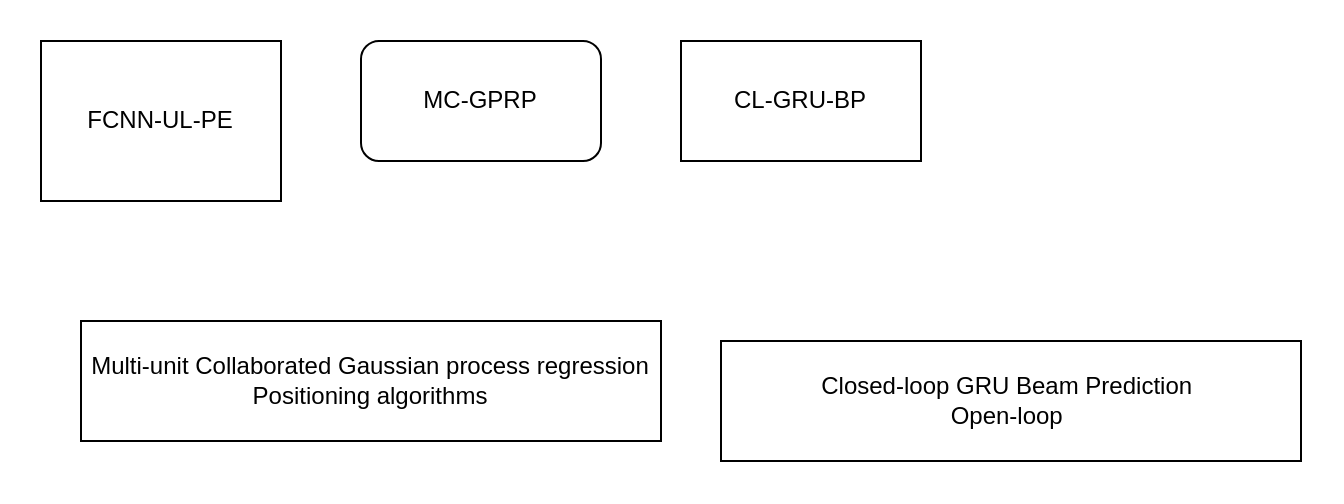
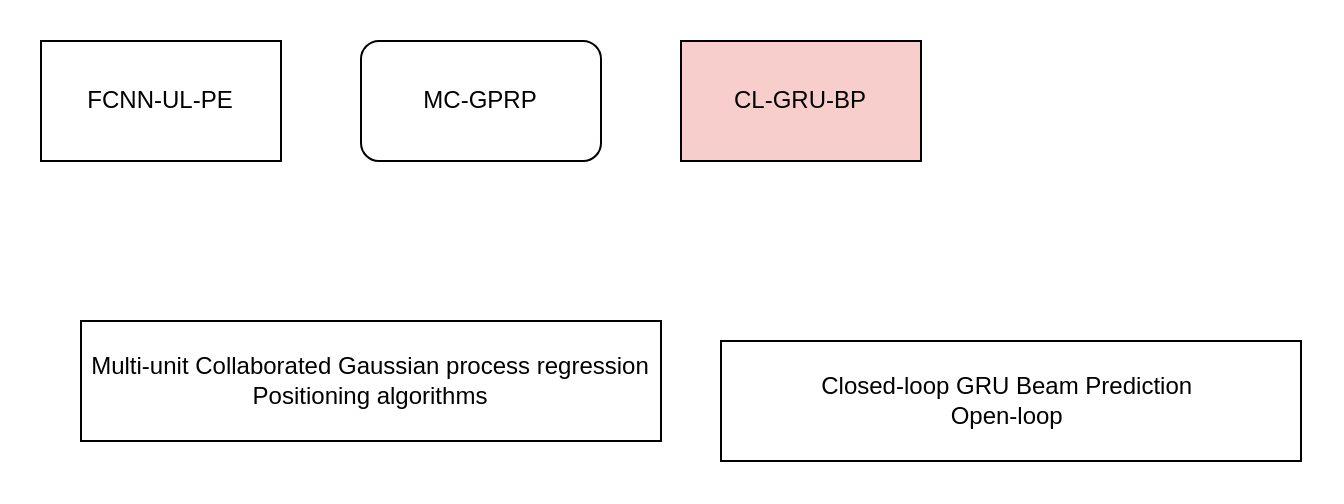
node "CL-GRU-BP": fillcolor #ffffff -> #f8cecc
node "FCNN-UL-PE": size 240x160 -> 240x120
